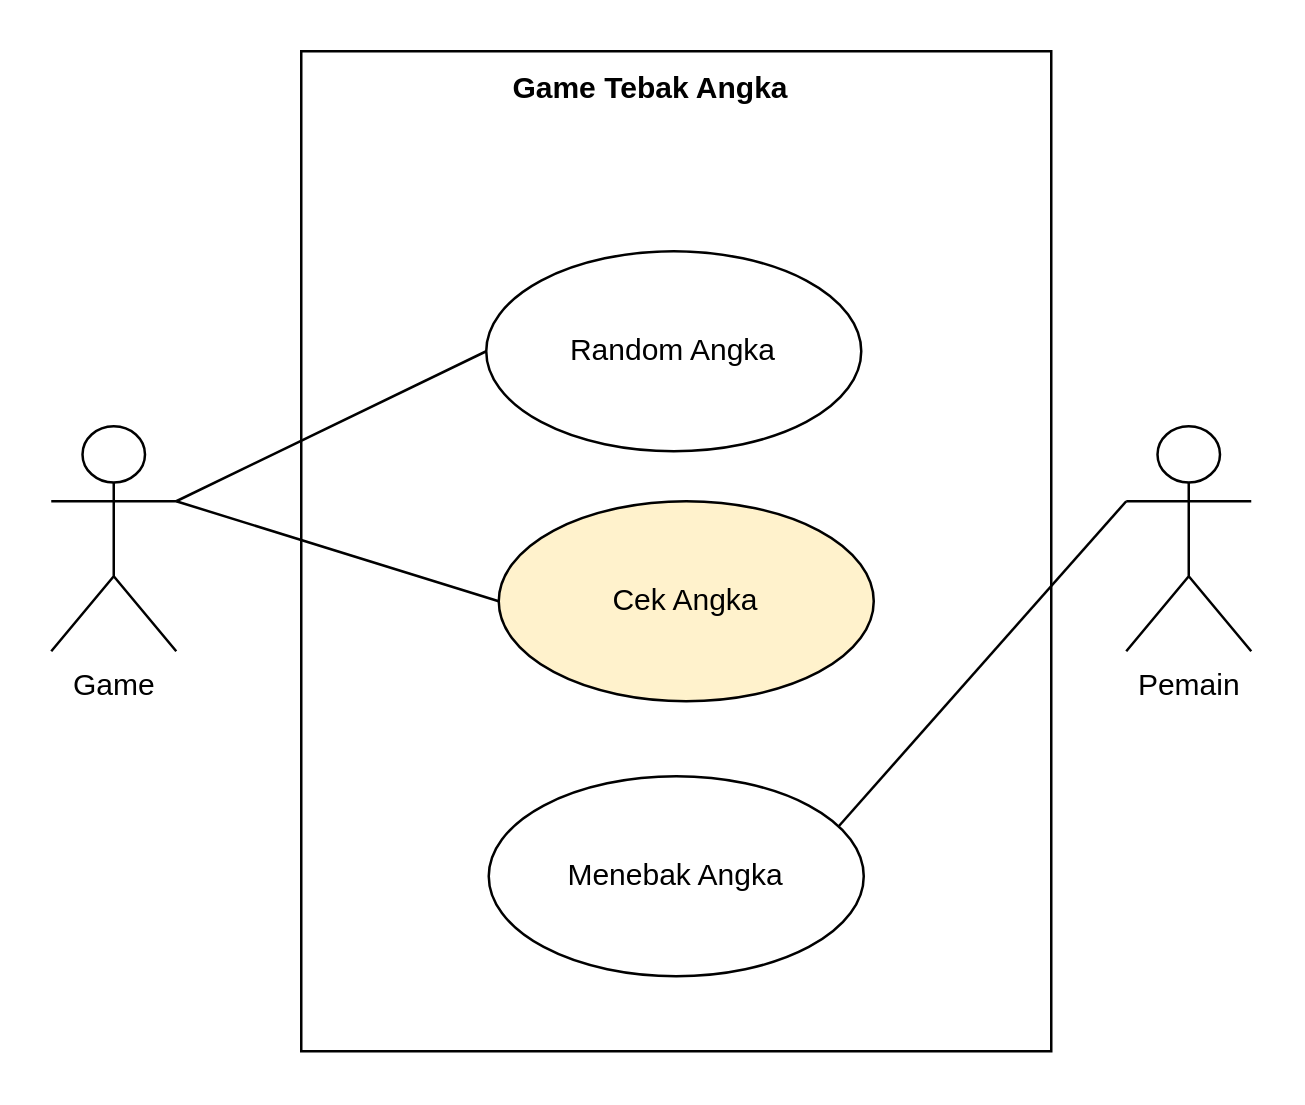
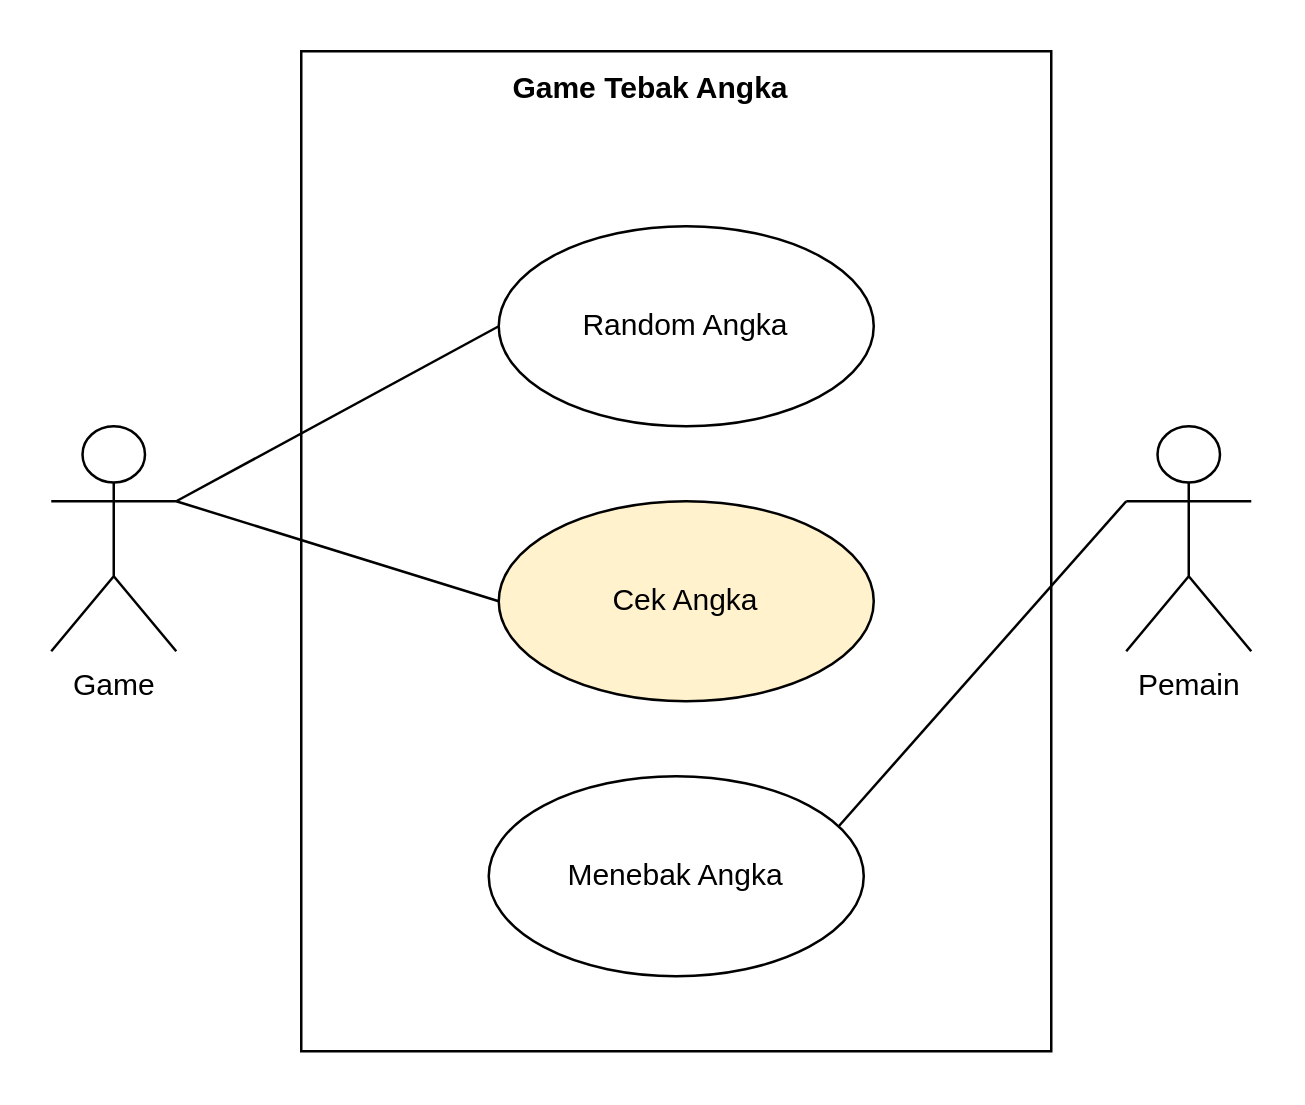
node "Random Angka": moved (674, 351) -> (686, 326)
